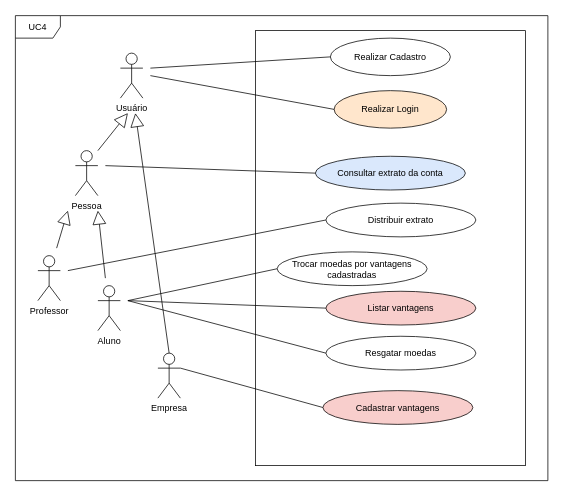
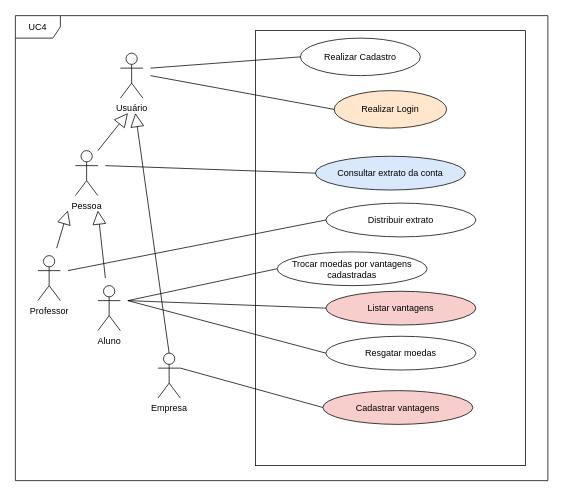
node "Realizar Cadastro": moved (390, 57) -> (360, 57)
